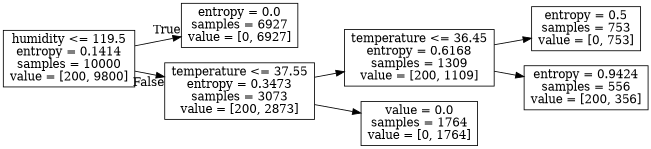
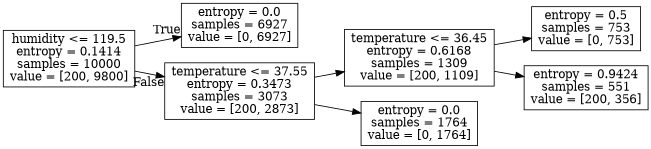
node "entropy = 0.9424 samples = 556 value = [200, 356]": label "entropy = 0.9424 samples = 556 value = [200, 356]" -> "entropy = 0.9424 samples = 551 value = [200, 356]"
node "value = 0.0 samples = 1764 value = [0, 1764]": label "value = 0.0 samples = 1764 value = [0, 1764]" -> "entropy = 0.0 samples = 1764 value = [0, 1764]"
